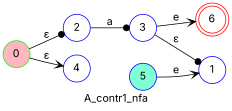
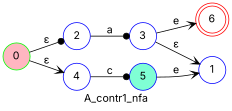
edge "3" -> "1": arrowhead dot -> vee
edge "4" -> "5": added, label "c"
